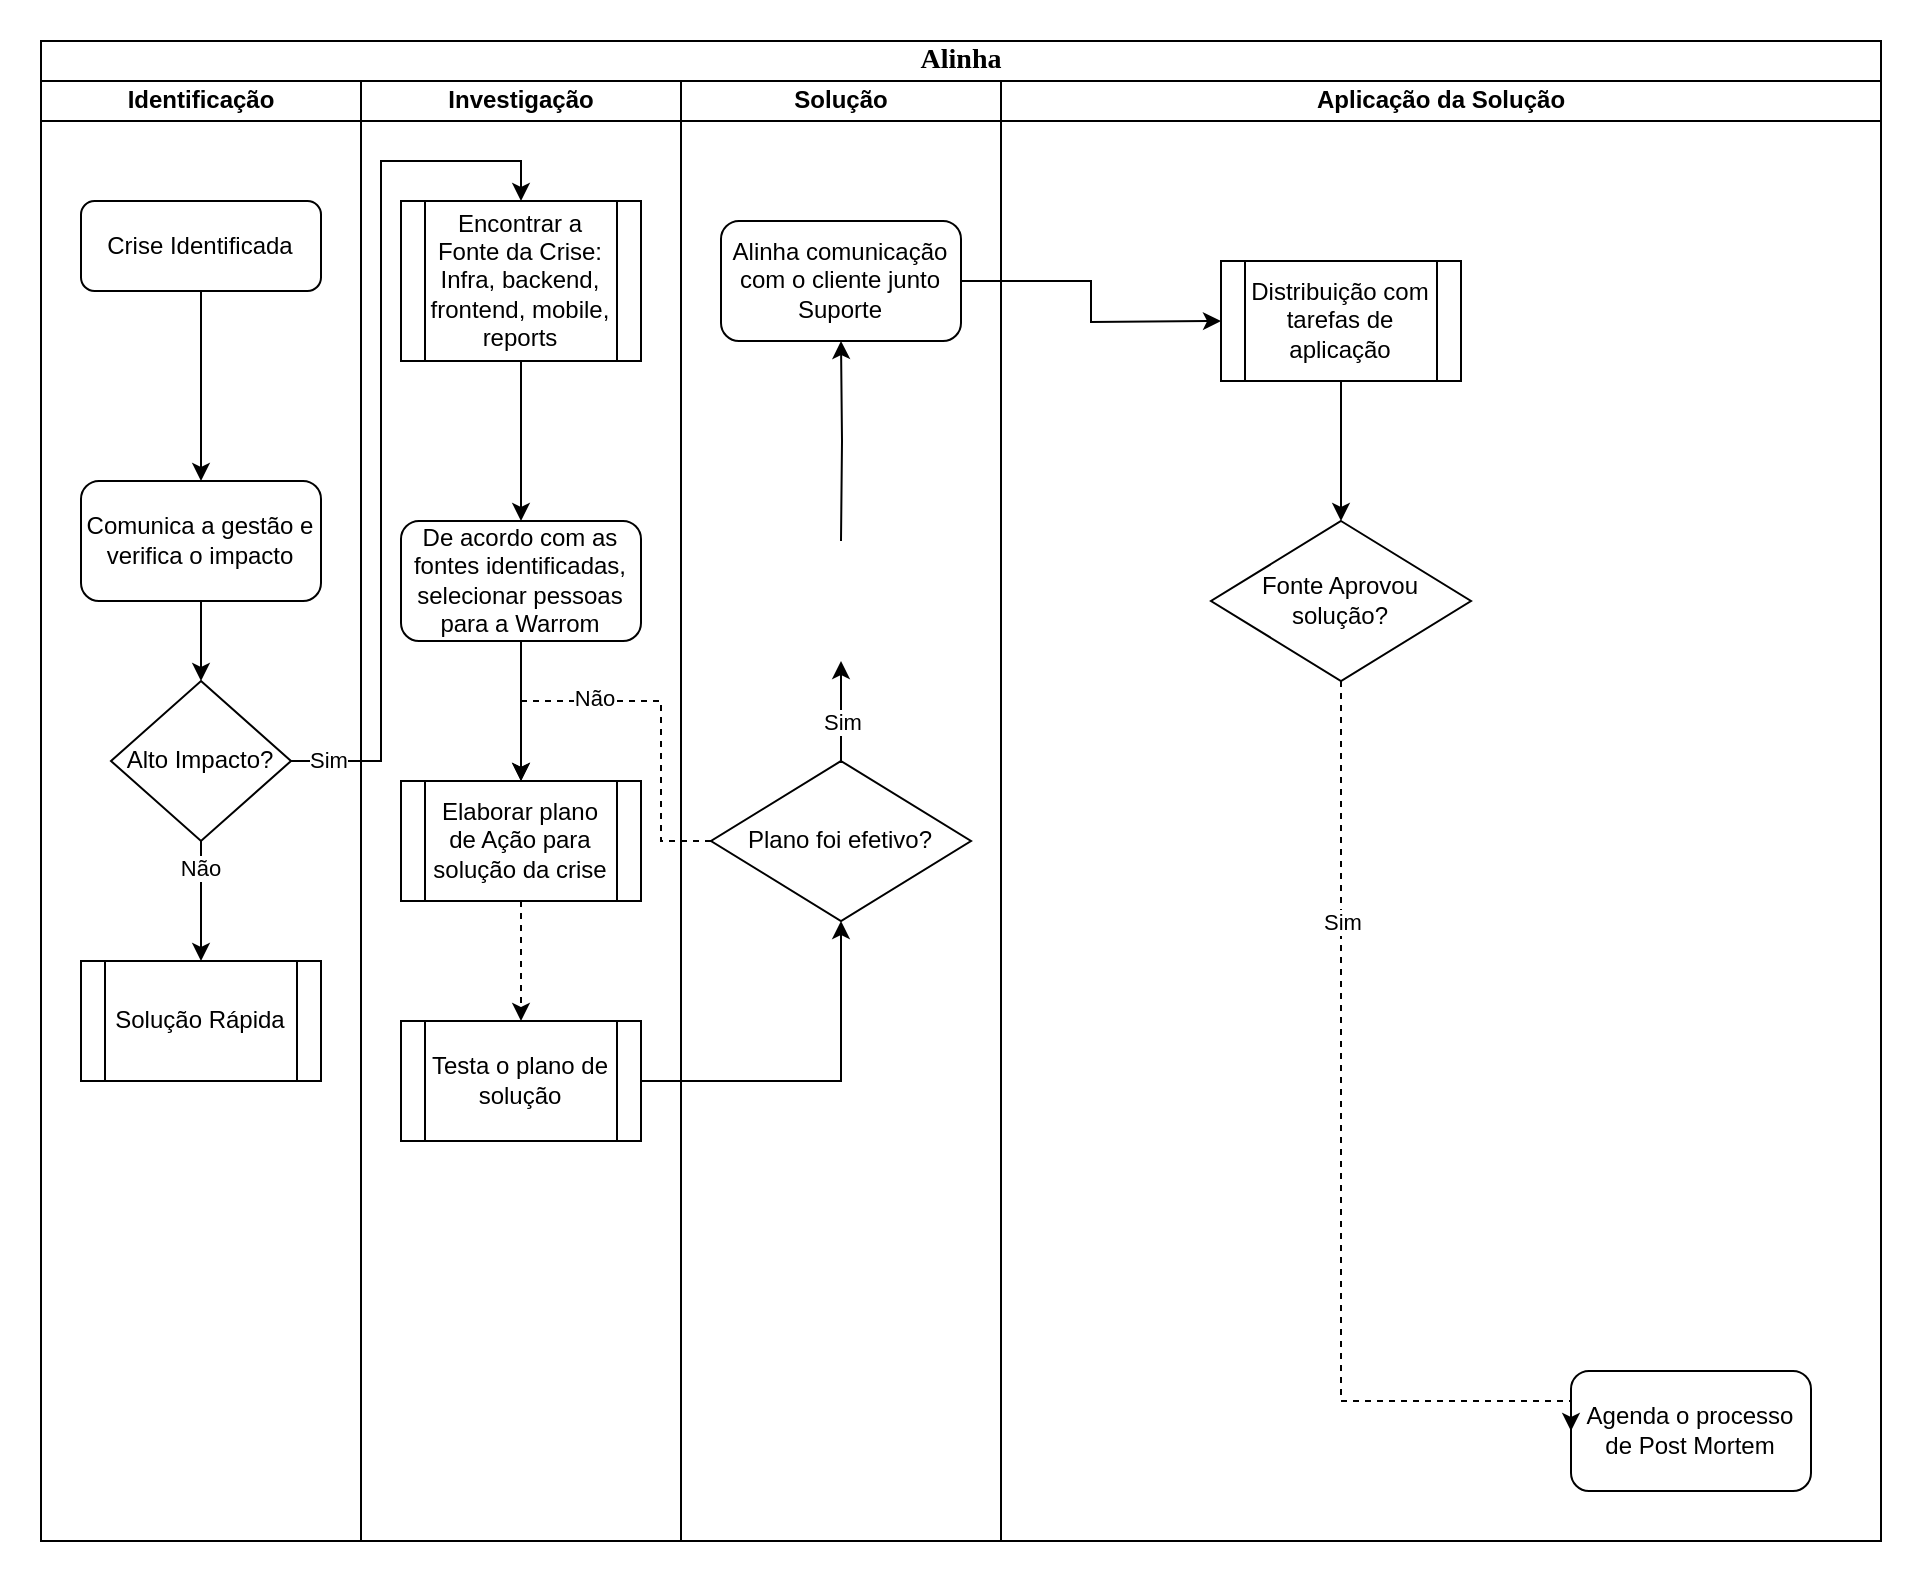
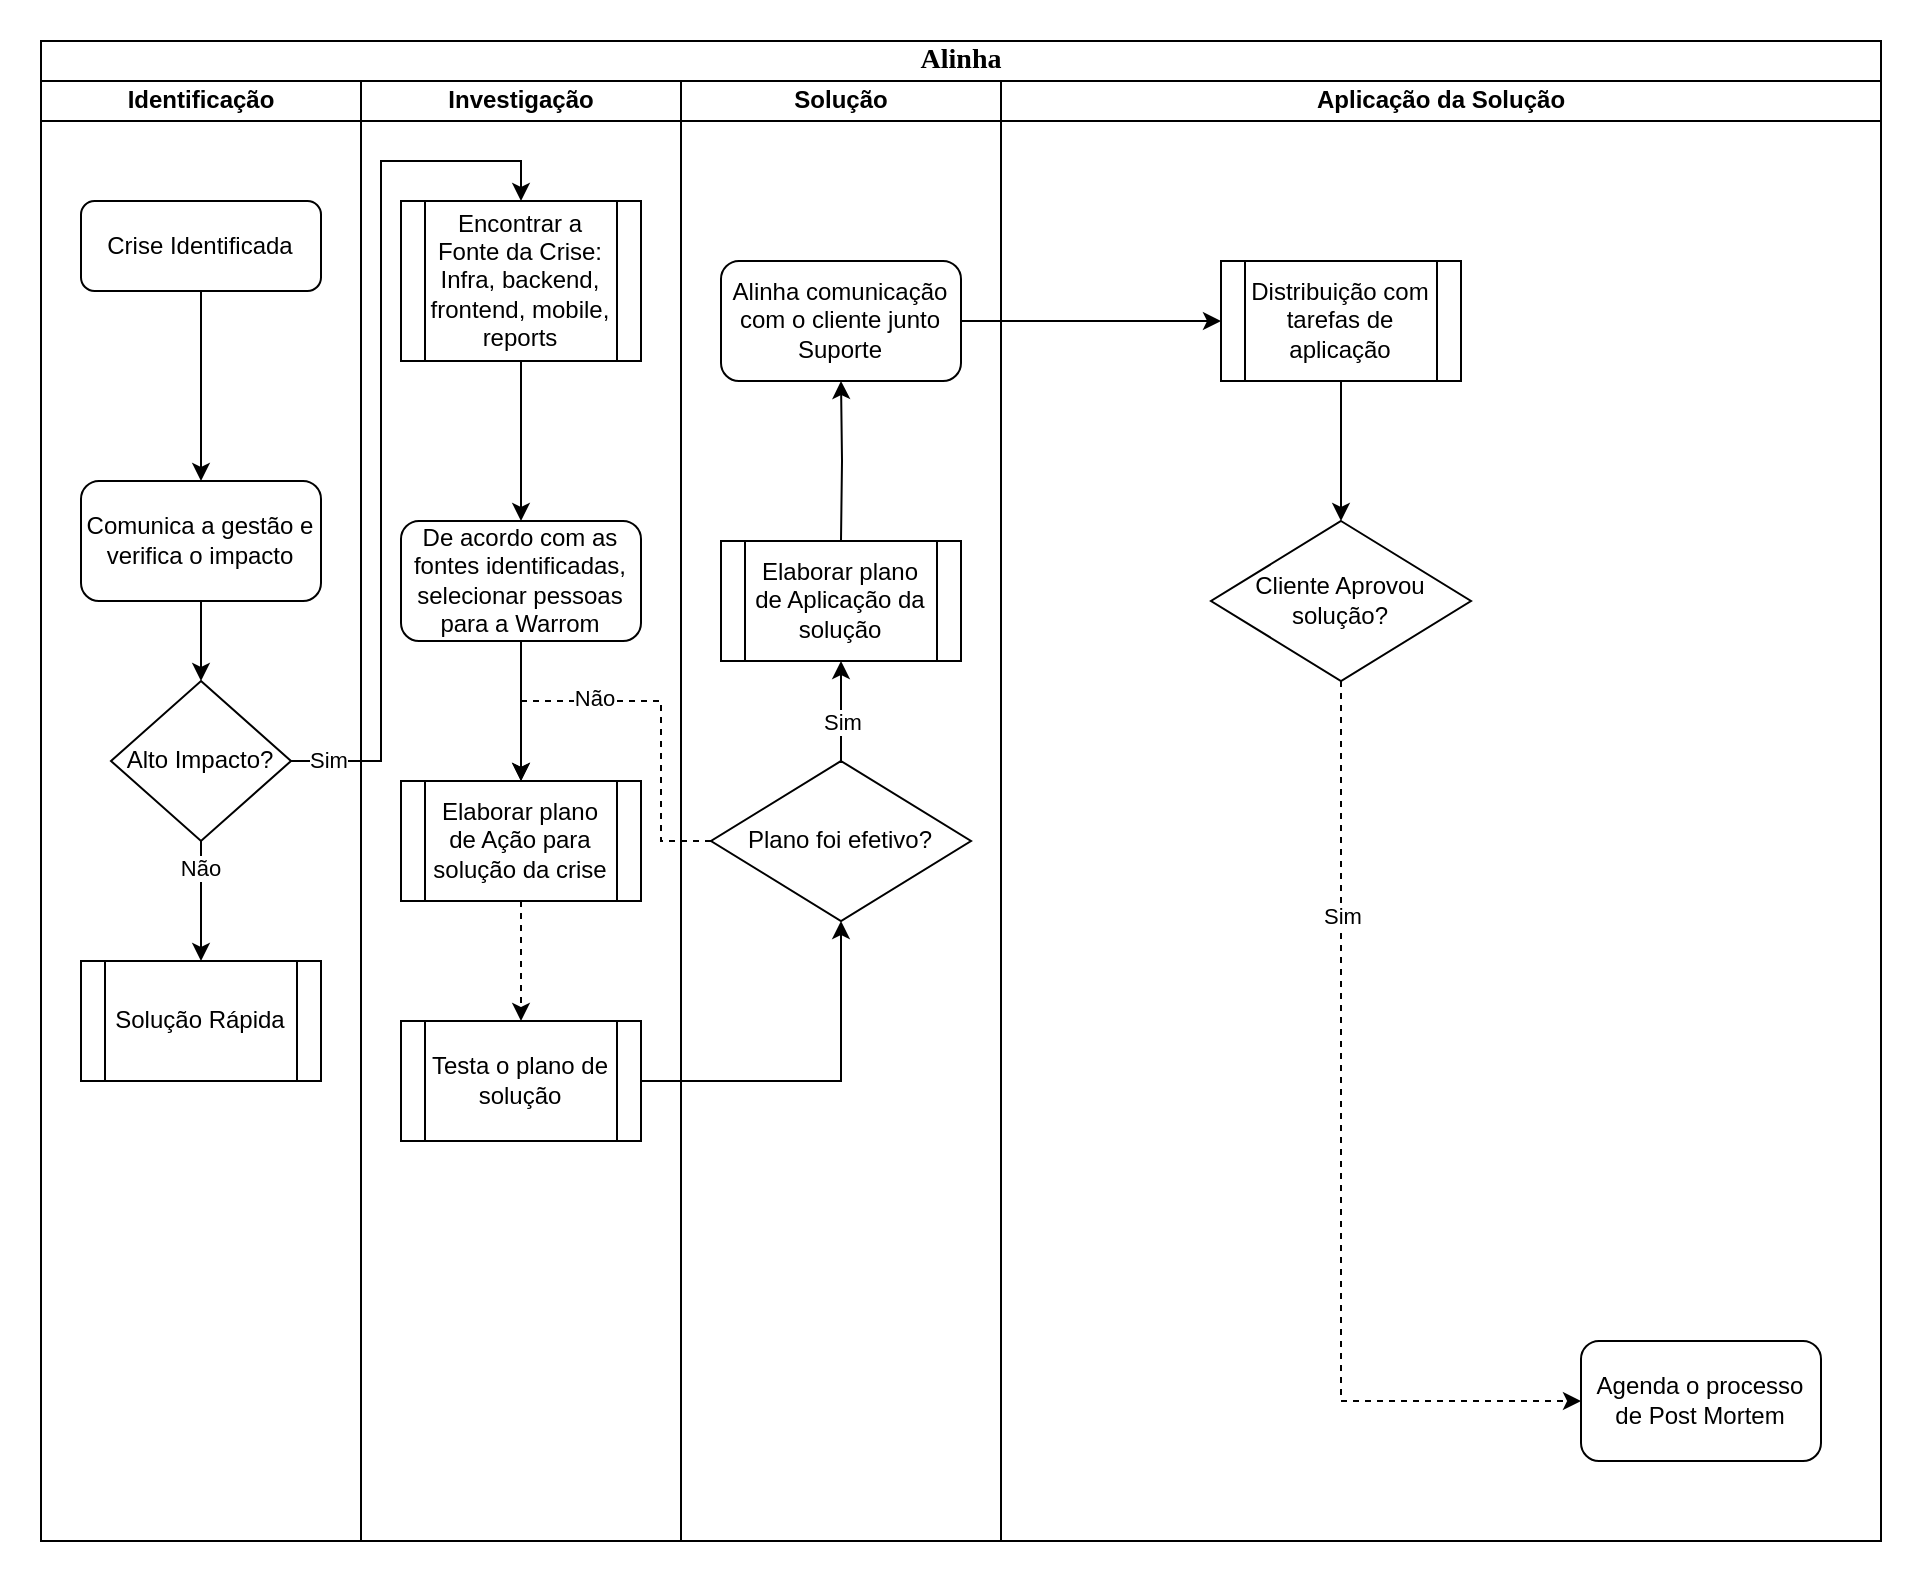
node "Alinha comunicação com o cliente junto Suporte": moved (841, 281) -> (841, 321)
node "Elaborar plano de Aplicação da solução": added
node "Fonte Aprovou solução?": label "Fonte Aprovou solução?" -> "Cliente Aprovou solução?"
node "Agenda o processo de Post Mortem": moved (1691, 1431) -> (1701, 1401)
